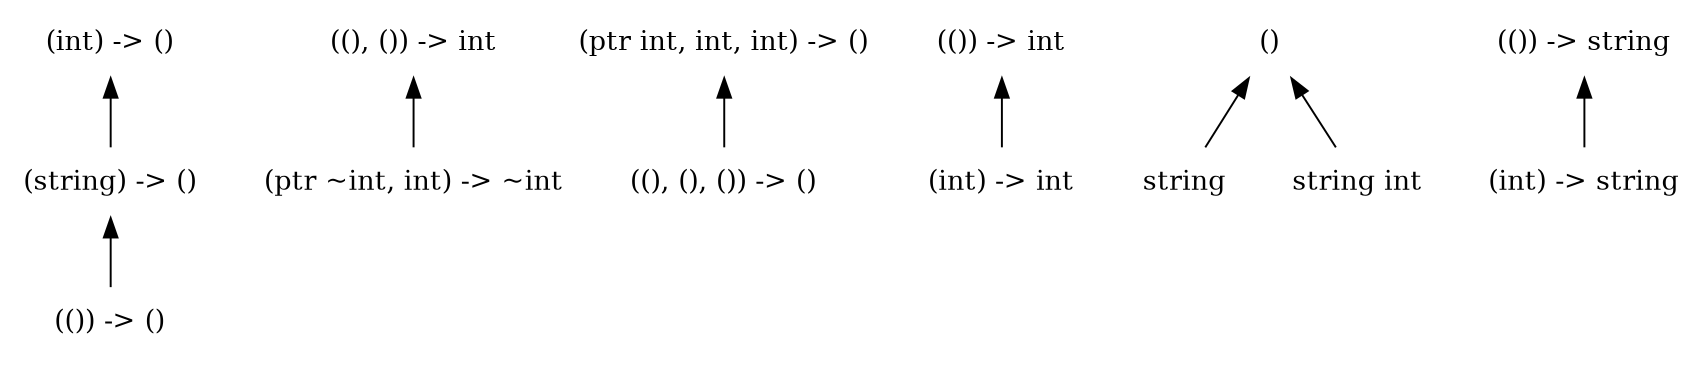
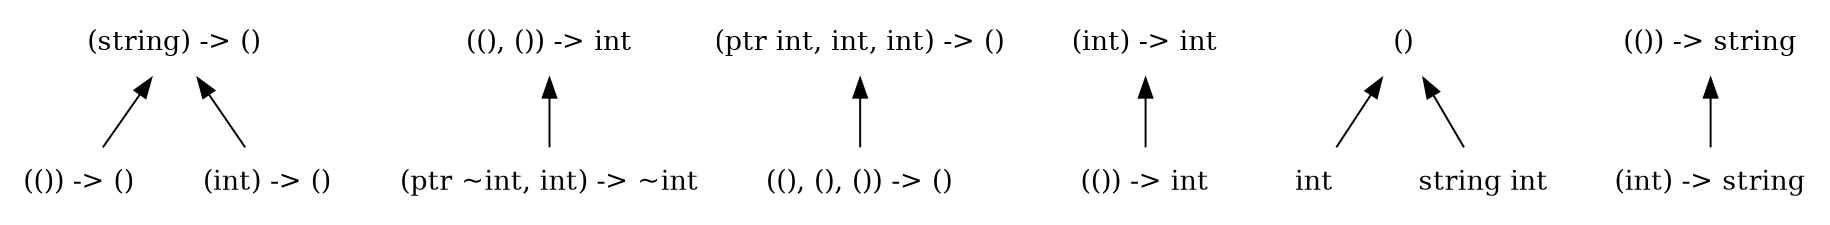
edge "(string) -> ()" -> "(int) -> ()": reversed
edge "(int) -> int" -> "(()) -> int": reversed
node "string": label "string" -> "int"
